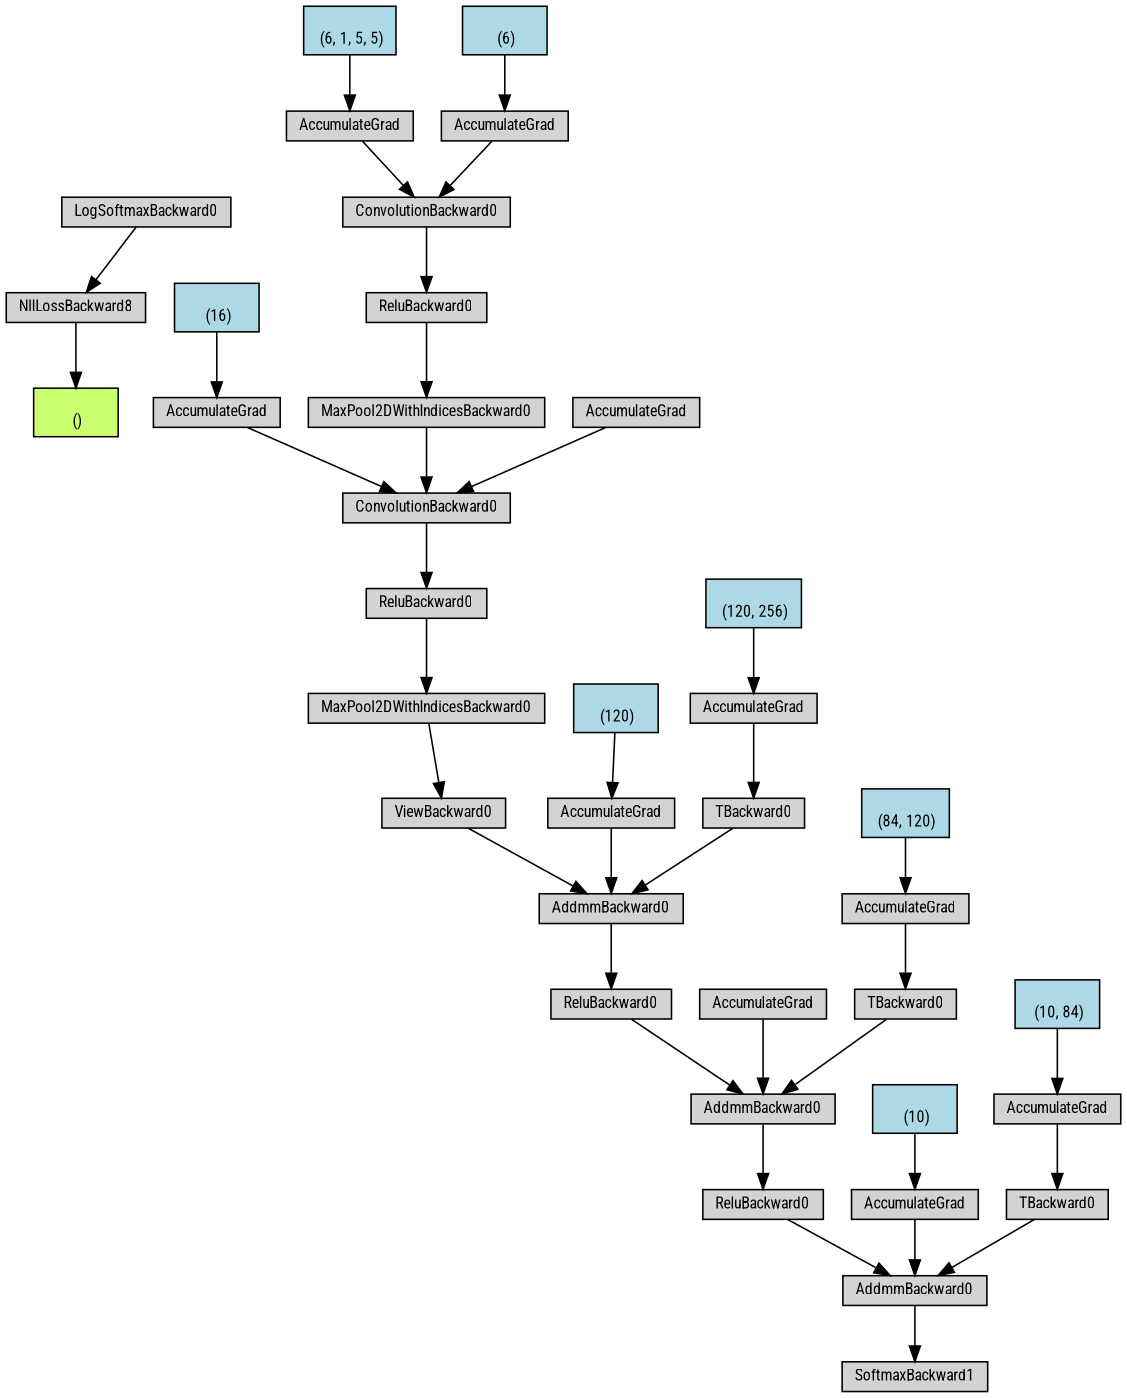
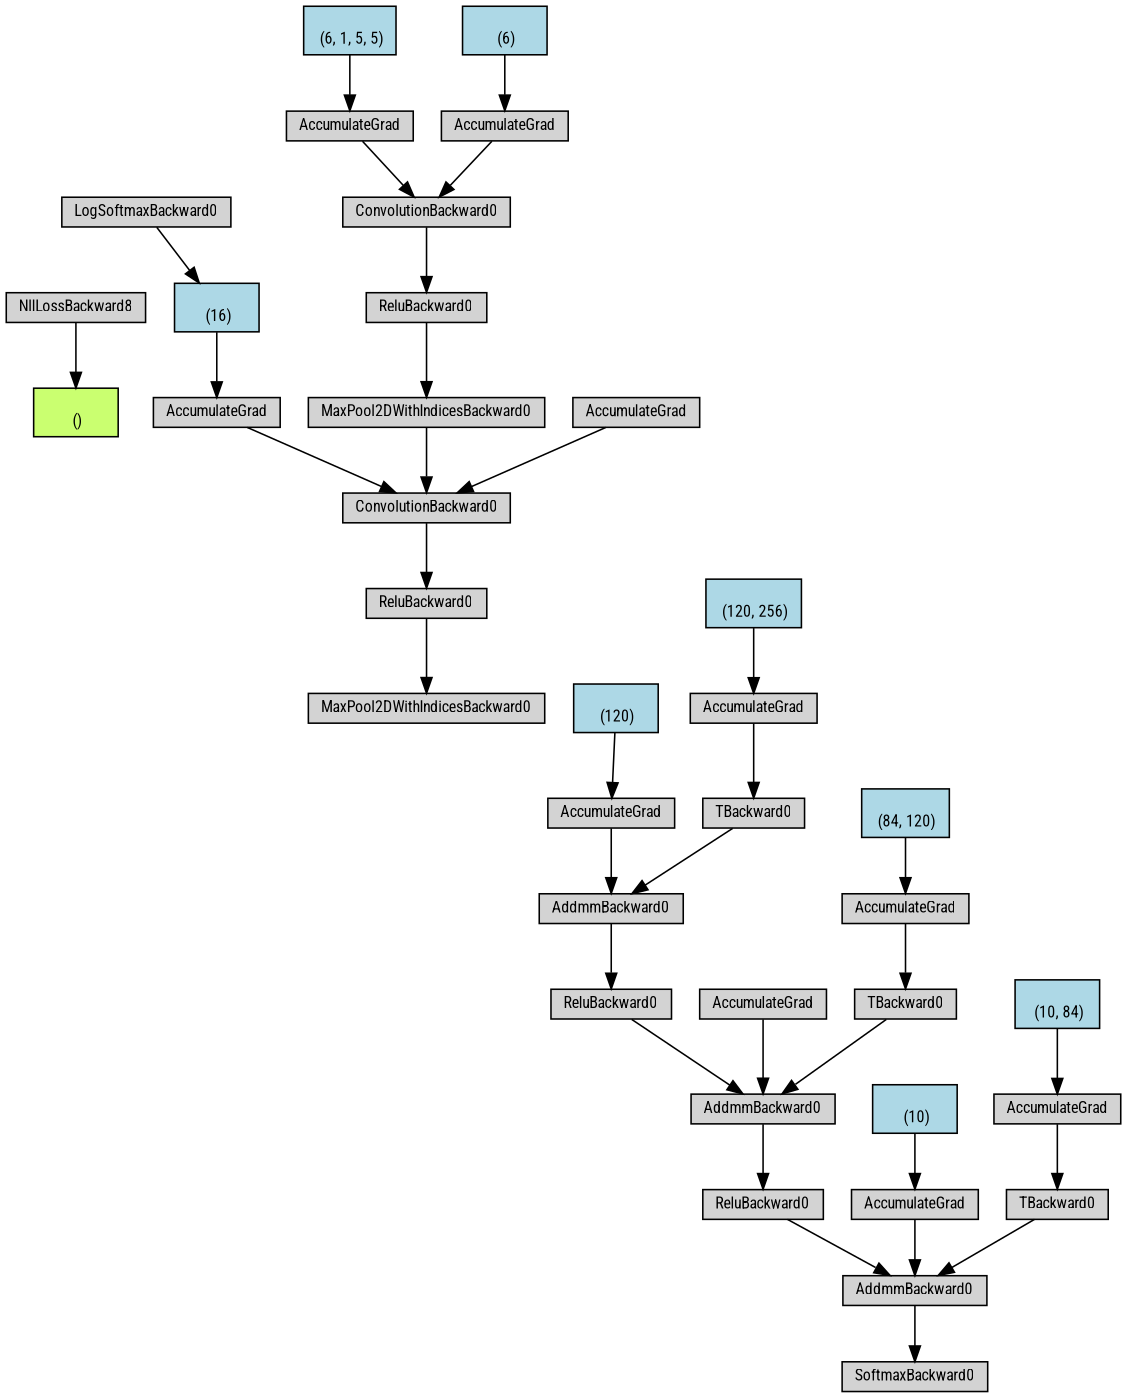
edge "LogSoftmaxBackward0" -> "NllLossBackward8": now "LogSoftmaxBackward0" -> "(16)"
node "ViewBackward0": removed
node "SoftmaxBackward1": label "SoftmaxBackward1" -> "SoftmaxBackward0"
